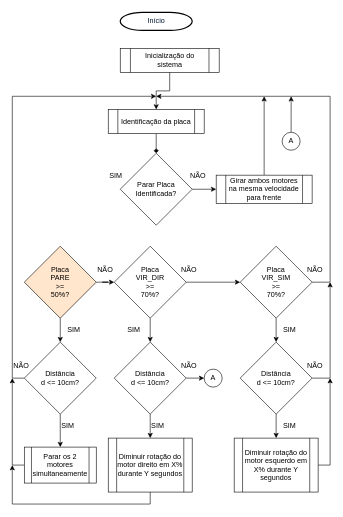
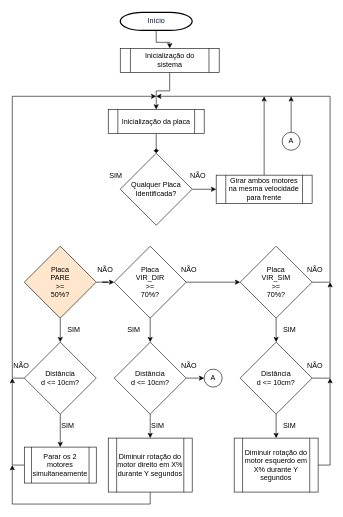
edge "Início" -> "Inicialização do sistema": added
node "Identificação da placa": label "Identificação da placa" -> "Inicialização da placa"
node "Parar Placa Identificada?": label "Parar Placa Identificada?" -> "Qualquer Placa Identificada?"
